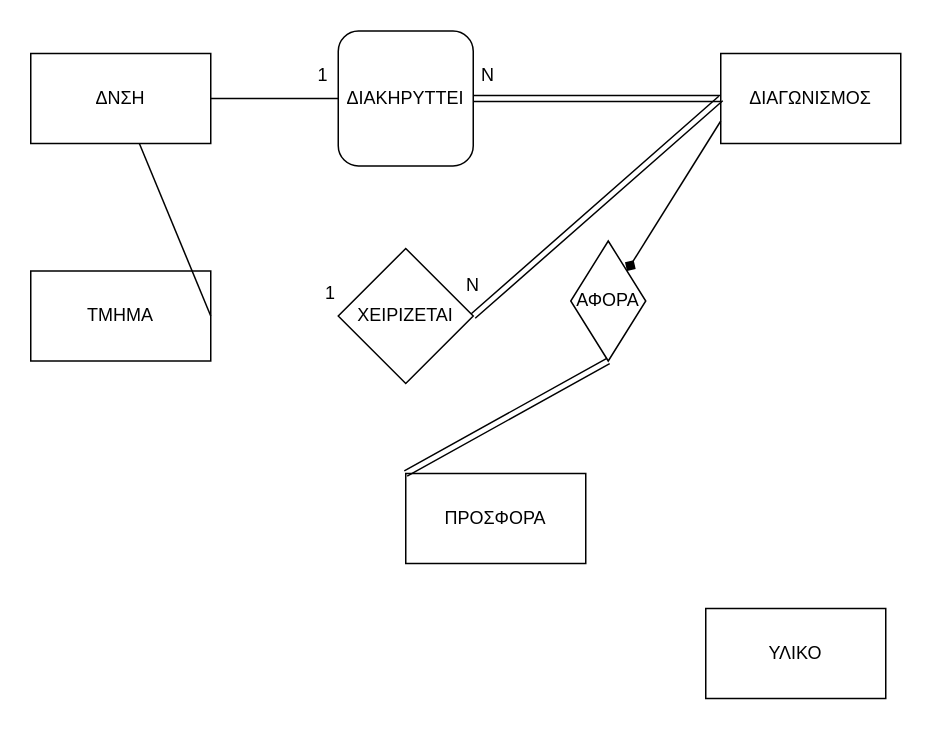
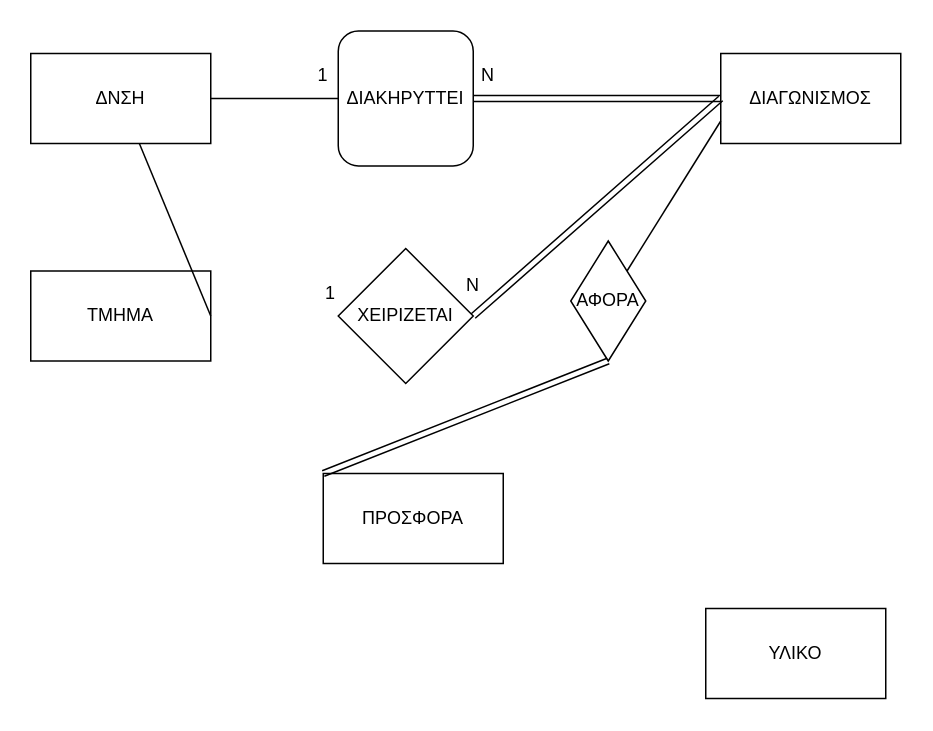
edge "ΔΙΑΓΩΝΙΣΜΟΣ" -> "ΑΦΟΡΑ": arrowhead diamond -> none
node "ΠΡΟΣΦΟΡΑ": moved (496, 518) -> (413, 518)
